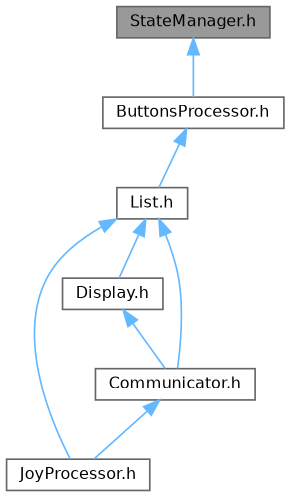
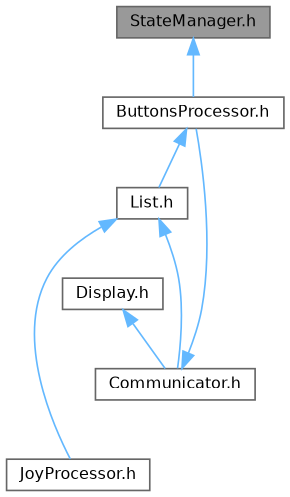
edge "Display.h" -> "List.h": removed
edge "JoyProcessor.h" -> "Communicator.h": now "ButtonsProcessor.h" -> "Communicator.h"
